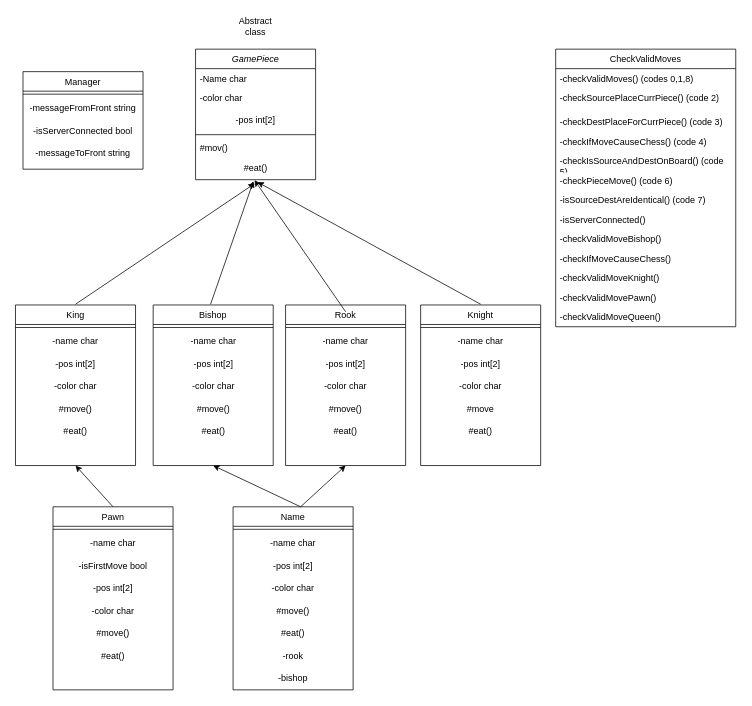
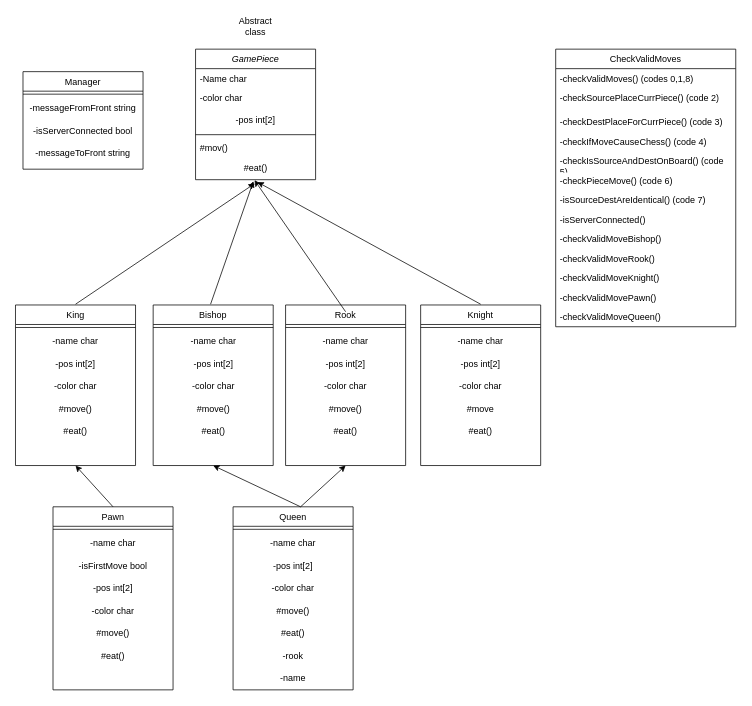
node "-checkIfMoveCauseChess()": label "-checkIfMoveCauseChess()" -> "-checkValidMoveRook()"
node "Name": label "Name" -> "Queen"
node "-bishop": label "-bishop" -> "-name"
